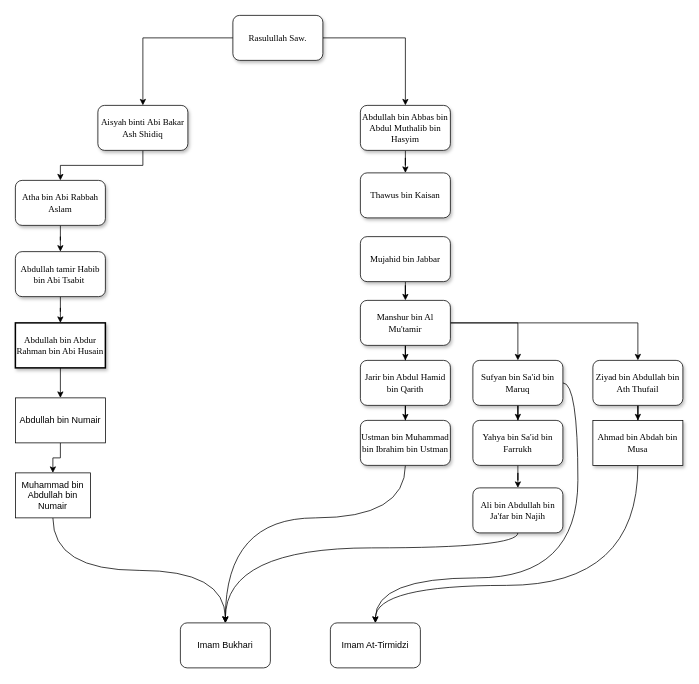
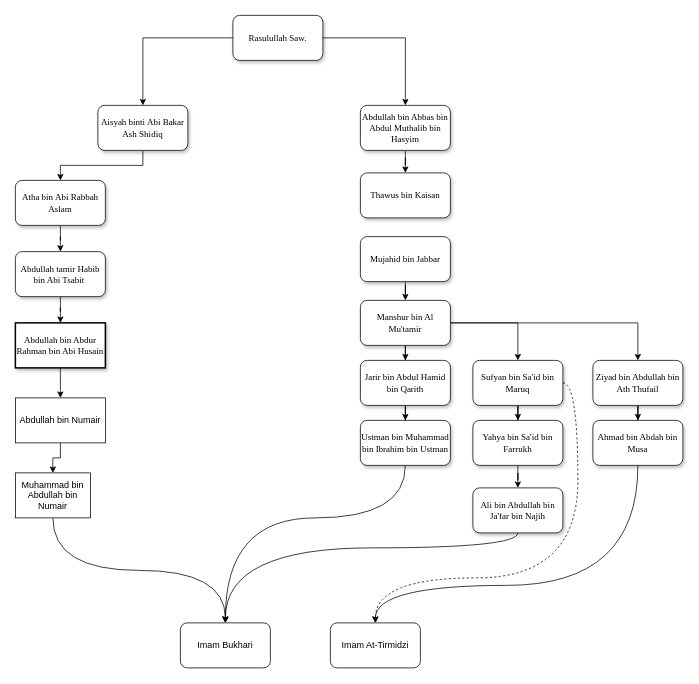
node "Ahmad bin Abdah bin Musa": shape rectangle -> rounded rectangle
edge "Sufyan bin Sa'id bin Maruq" -> "Imam At-Tirmidzi": style solid -> dashed
